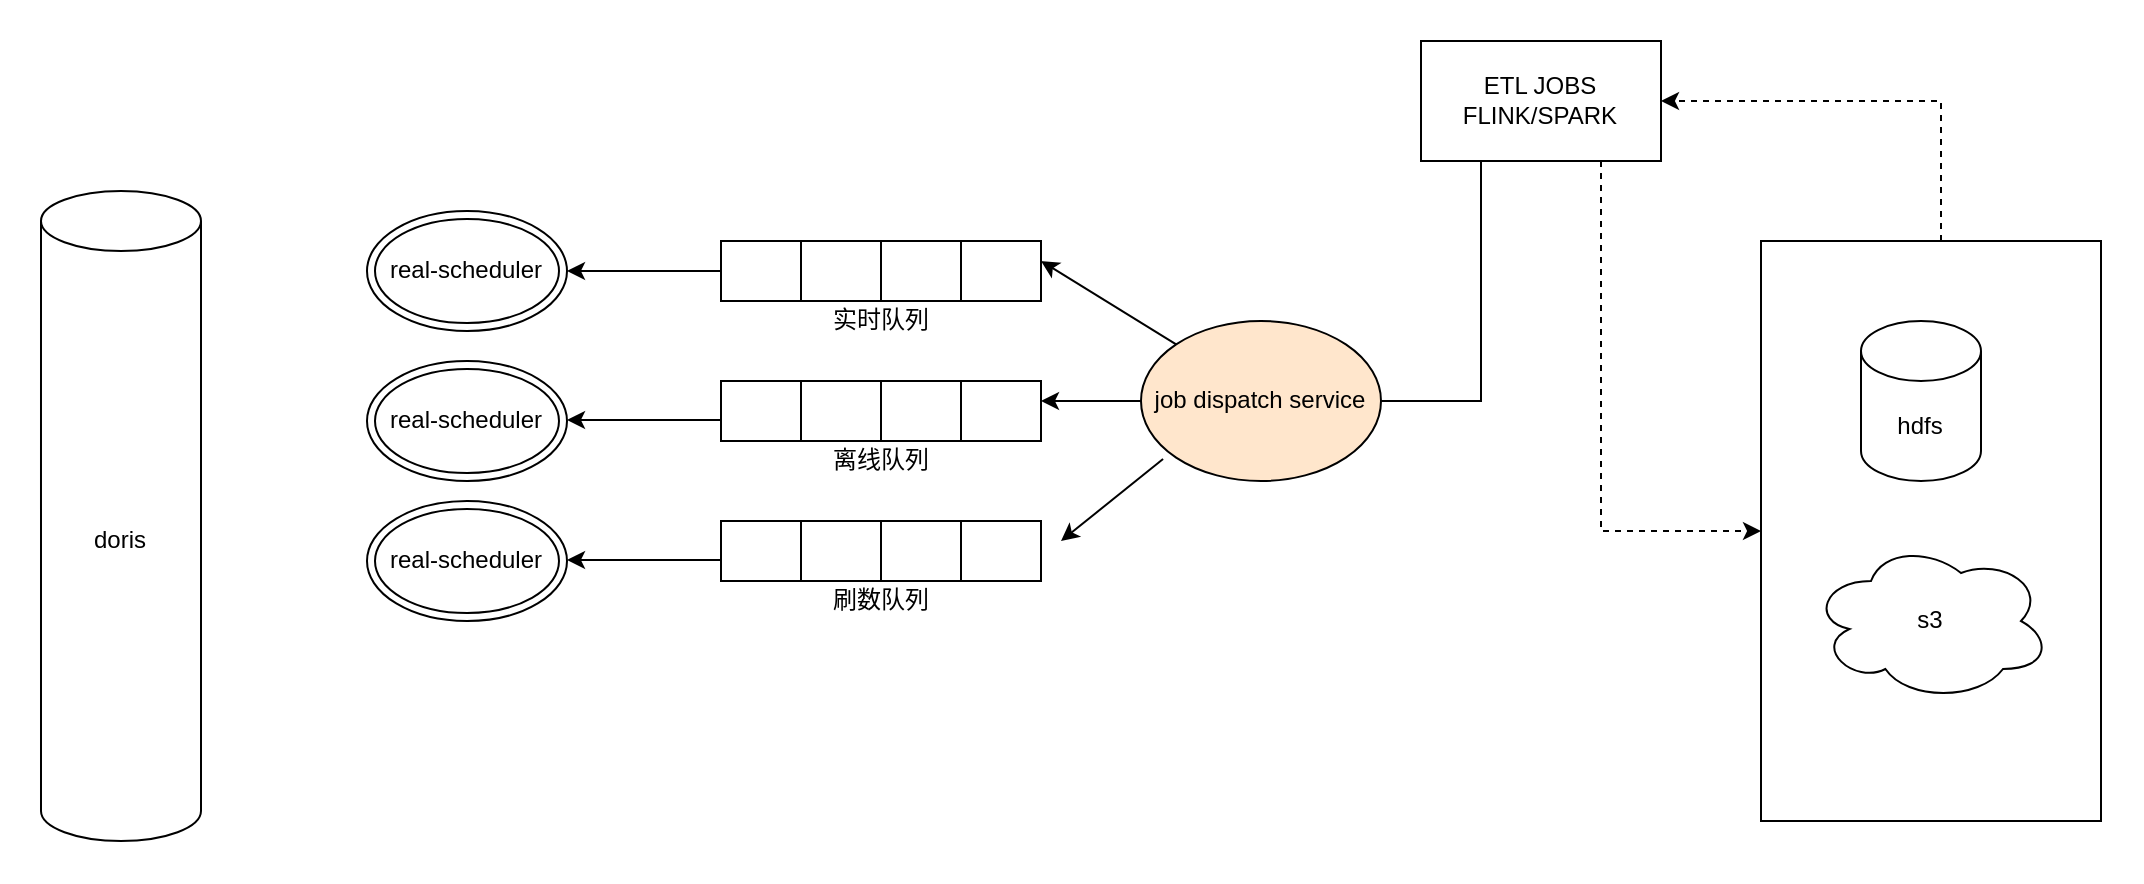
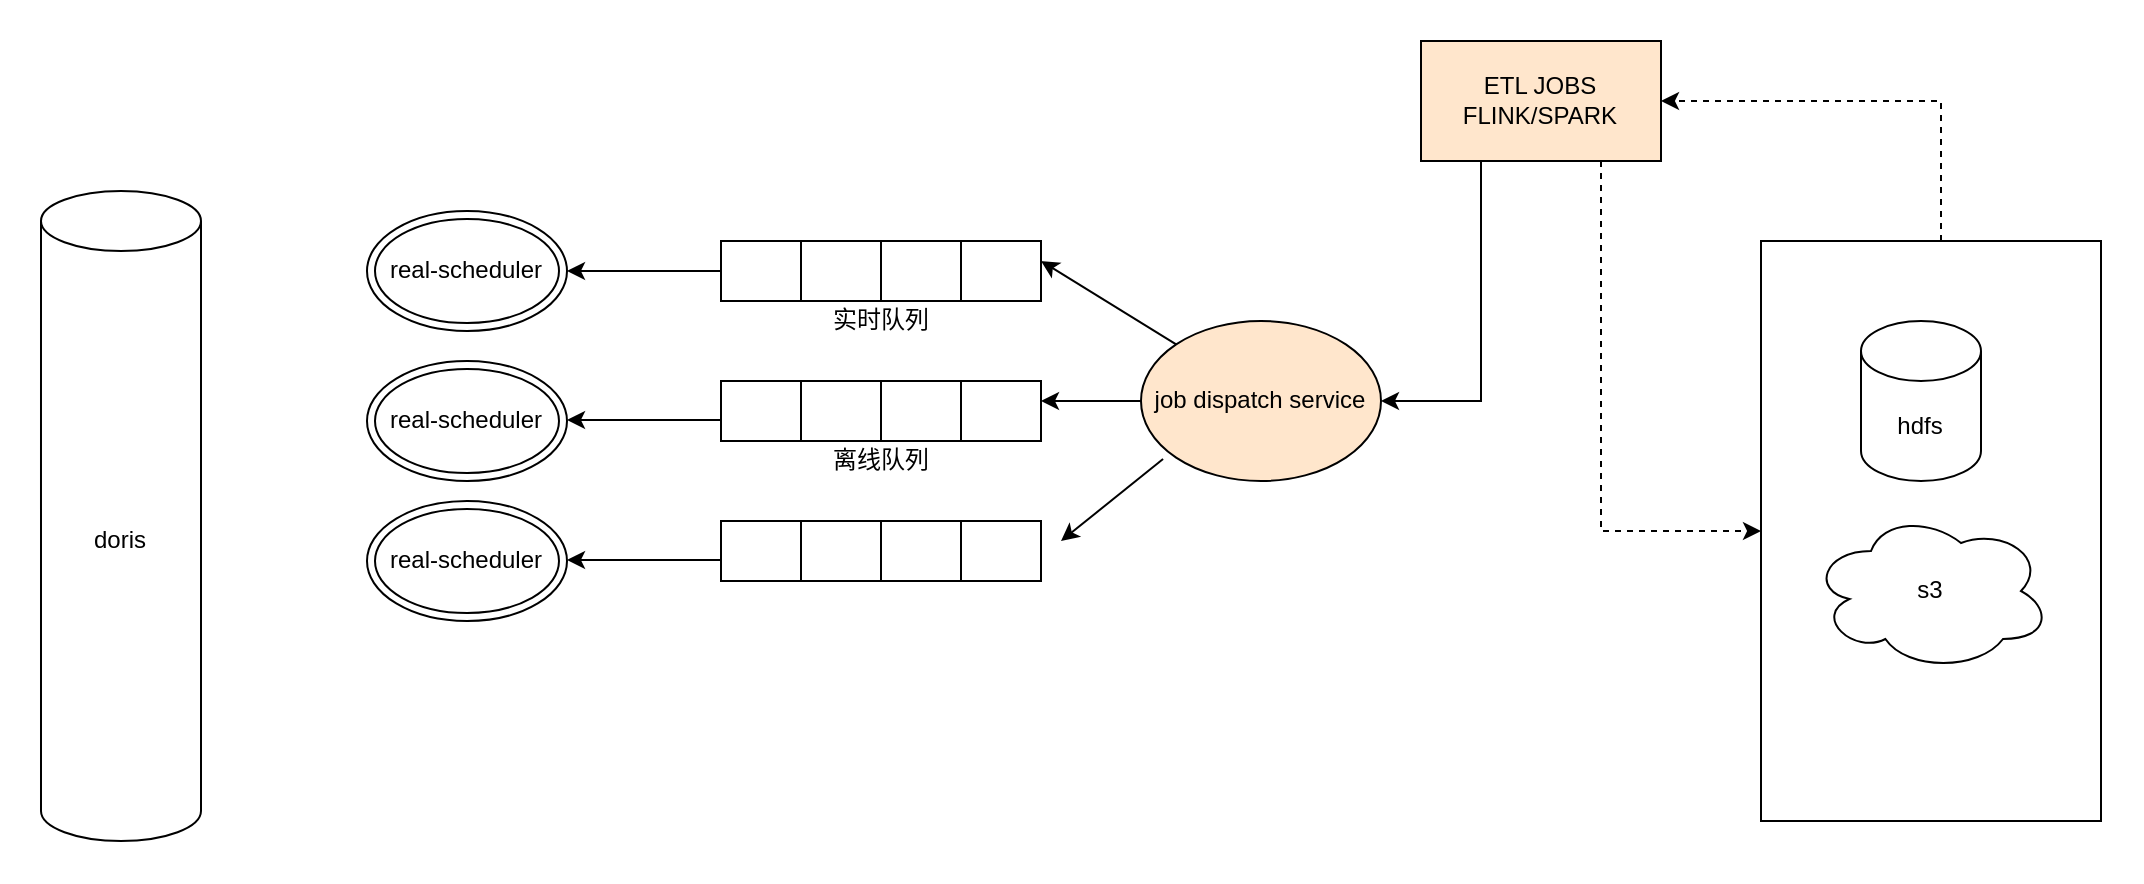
node "ETL JOBS FLINK/SPARK": fillcolor #ffffff -> #ffe6cc
edge "ETL JOBS FLINK/SPARK" -- "job dispatch service": arrowhead none -> classic
node "刷数队列": removed
node "s3": moved (1931, 621) -> (1931, 591)
